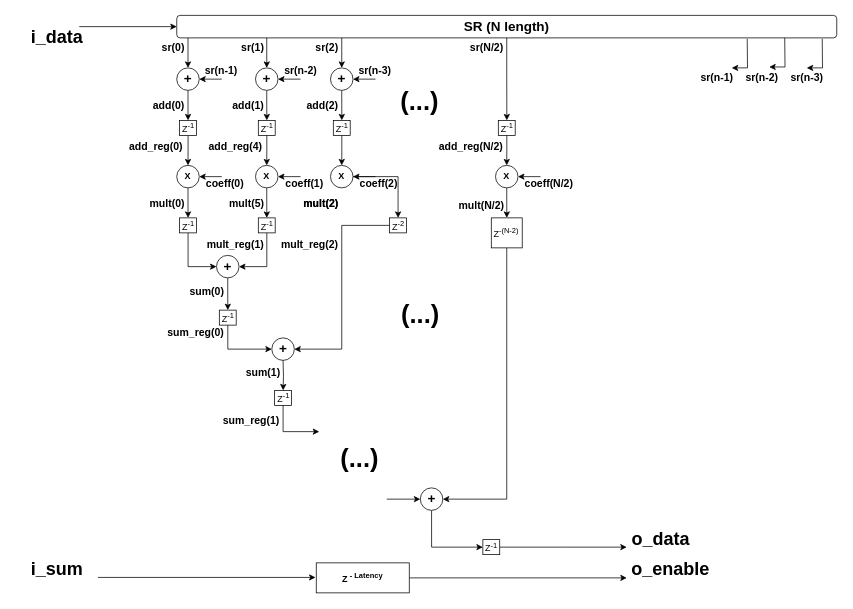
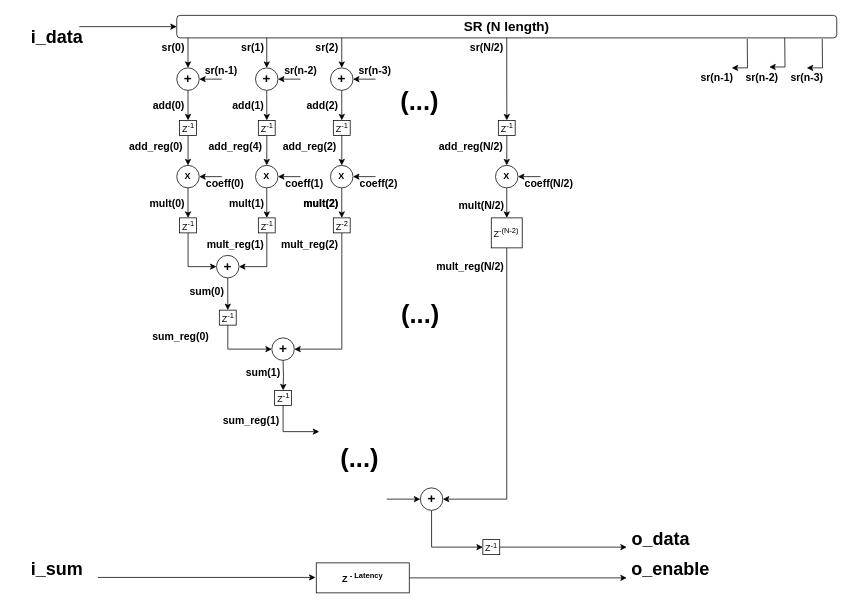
node "add_reg(2)": added
node "mult(5)": label "mult(5)" -> "mult(1)"
node "Z-2": moved (398, 225) -> (342, 225)
node "mult_reg(N/2)": added
node "sum_reg(0)": moved (195, 333) -> (180, 336)
